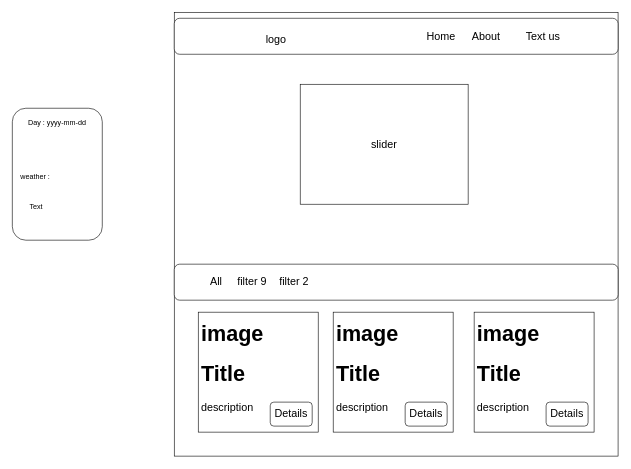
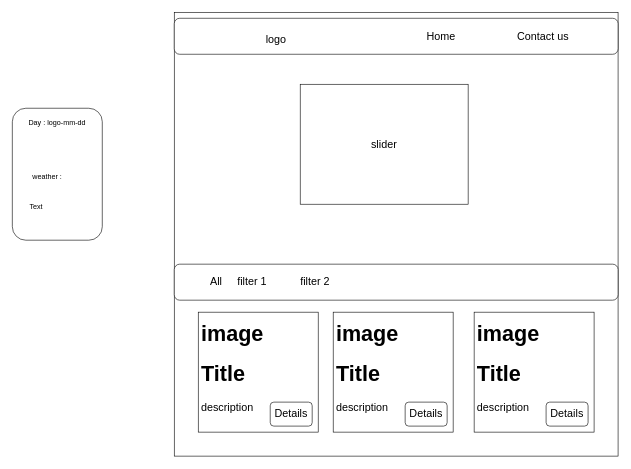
node "About": removed
node "Text us": label "Text us" -> "Contact us"
node "Day : yyyy-mm-dd": label "Day : yyyy-mm-dd" -> "Day : logo-mm-dd"
node "weather :": moved (36, 177) -> (48, 177)
node "filter 9": label "filter 9" -> "filter 1"
node "filter 2": moved (294, 282) -> (315, 282)
